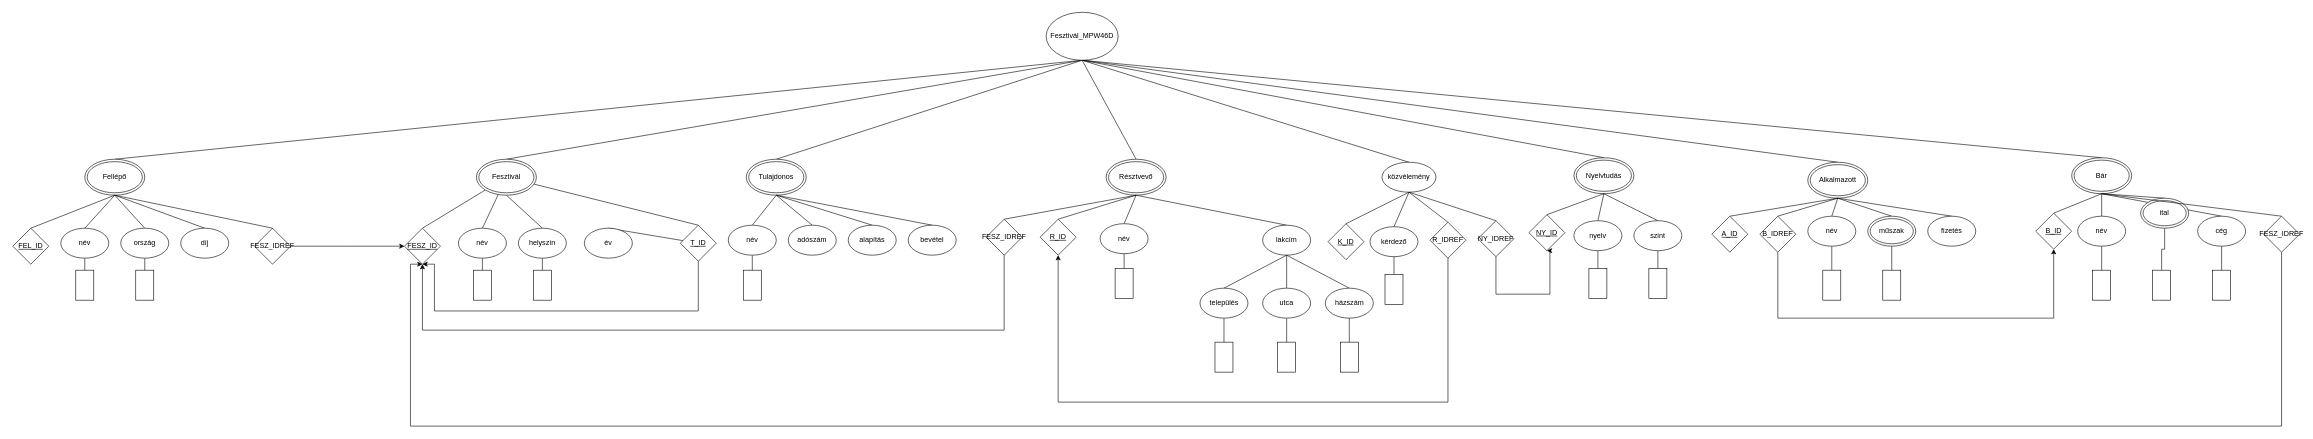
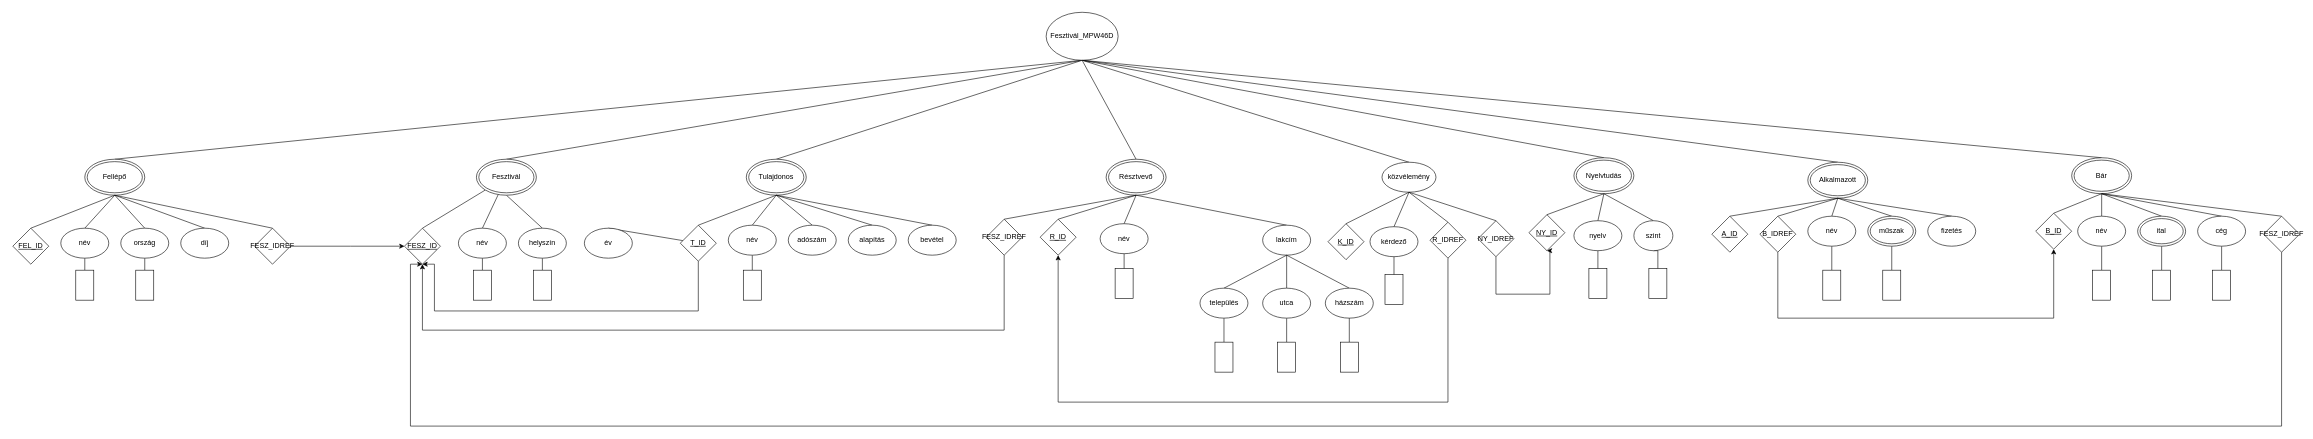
edge "Fesztivál" -- "T_ID": now "Tulajdonos" -- "T_ID"
node "ital": moved (2165, 213) -> (2162, 231)
node "szint": size 48x30 -> 39x30
